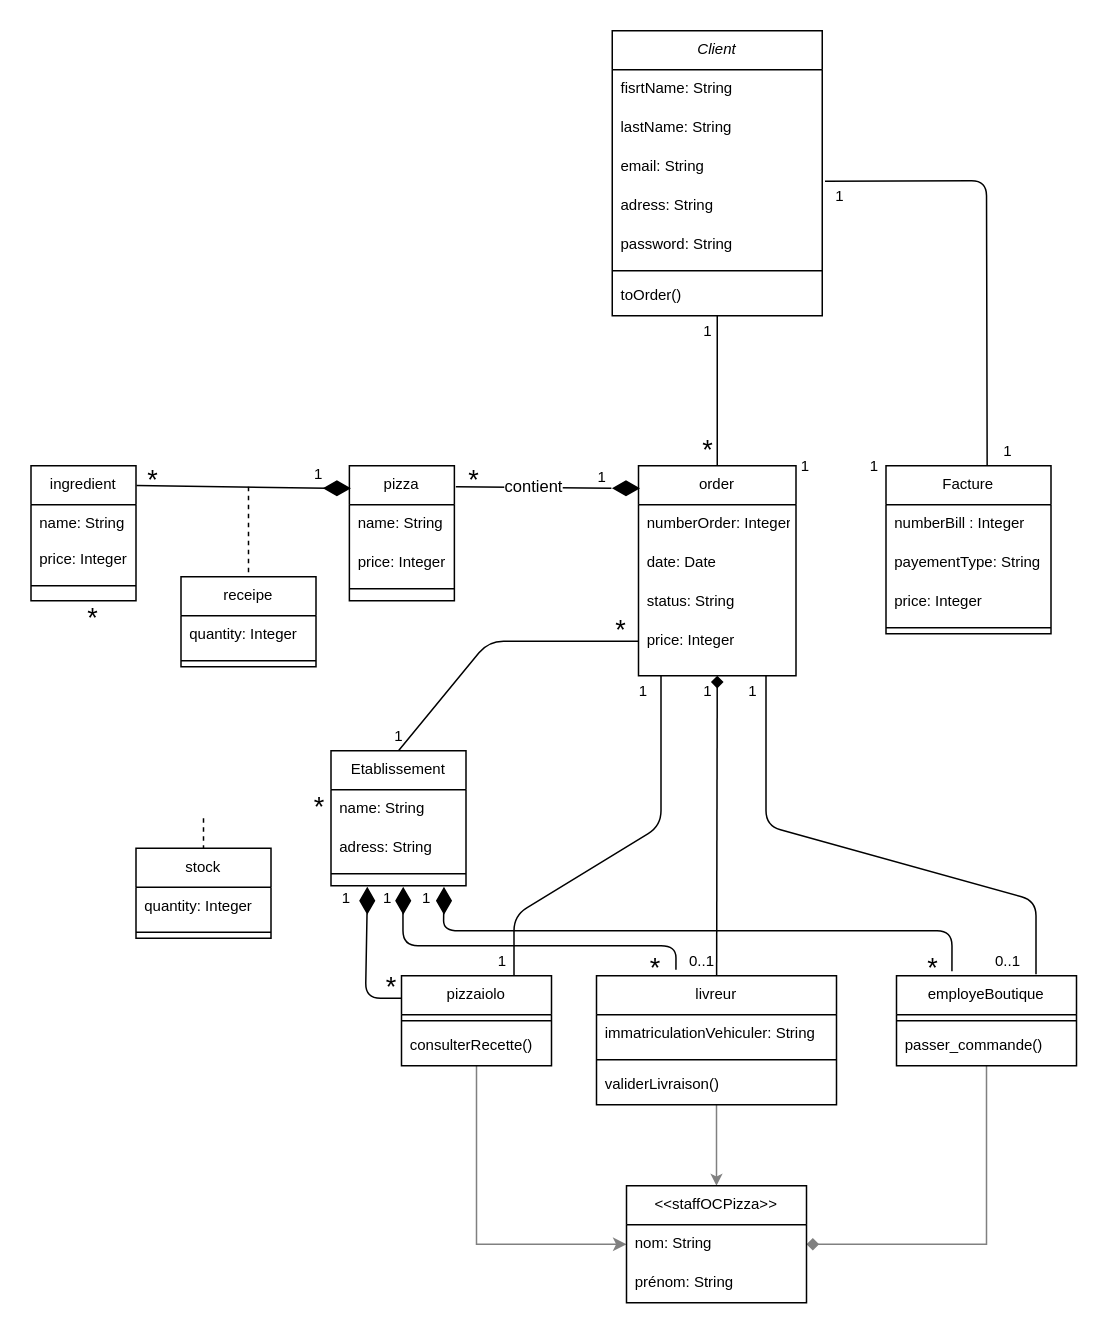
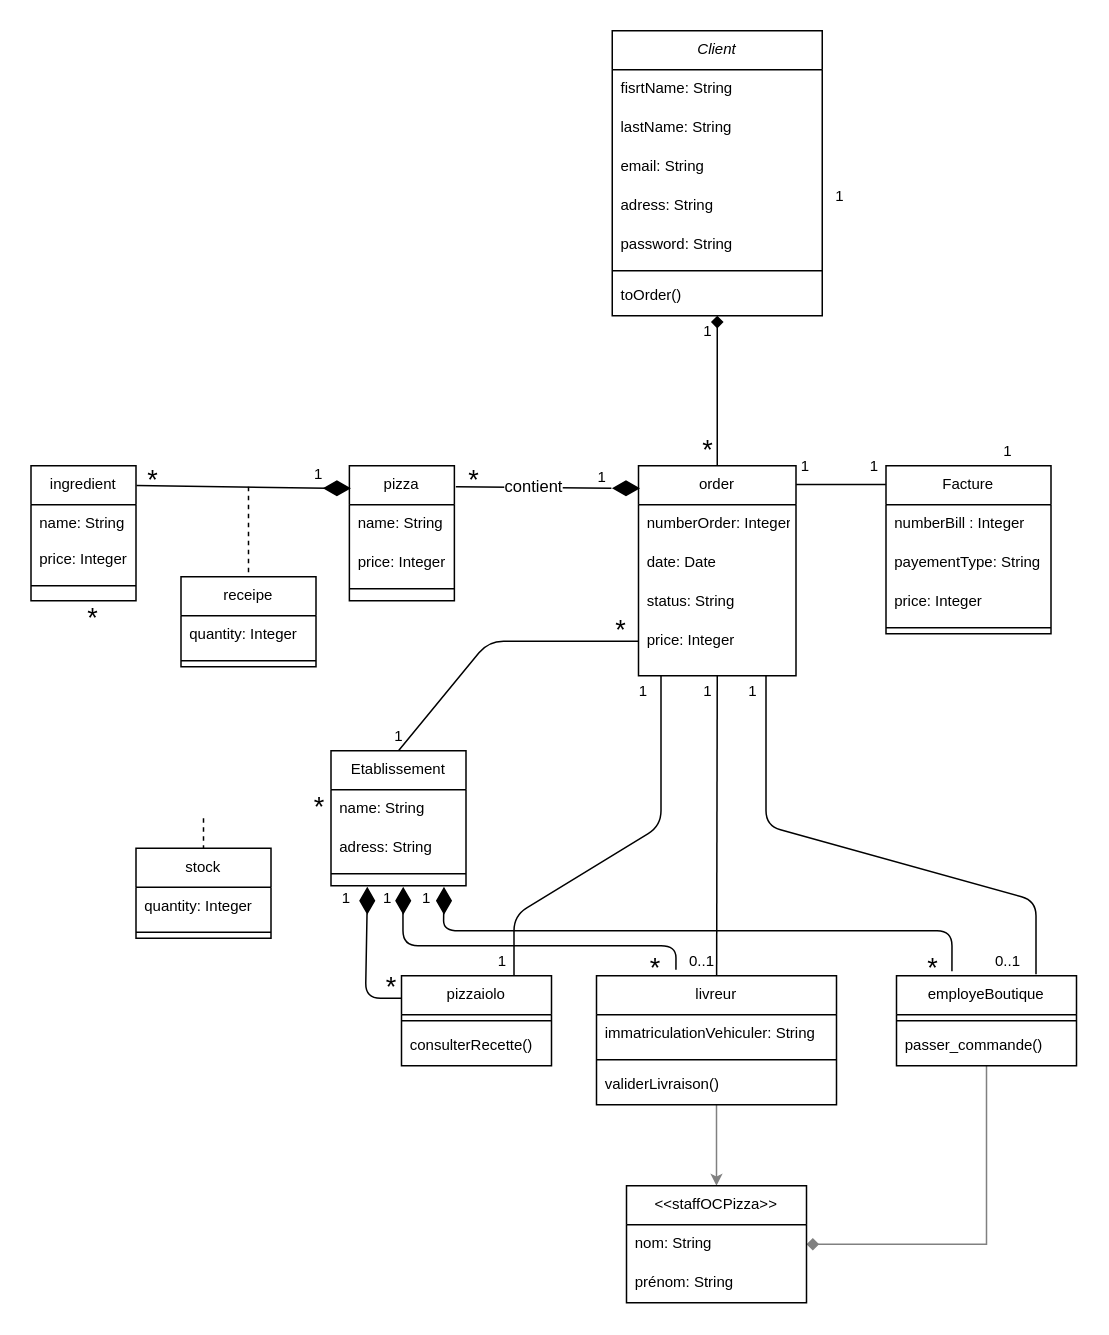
edge "email: String" -- "Facture": removed
edge "toOrder()" -- "order": arrowhead none -> diamond
edge "Facture" -- "order": added
edge "livreur" -> "order": arrowhead diamond -> none
edge "pizzaiolo" -> "nom: String": removed
